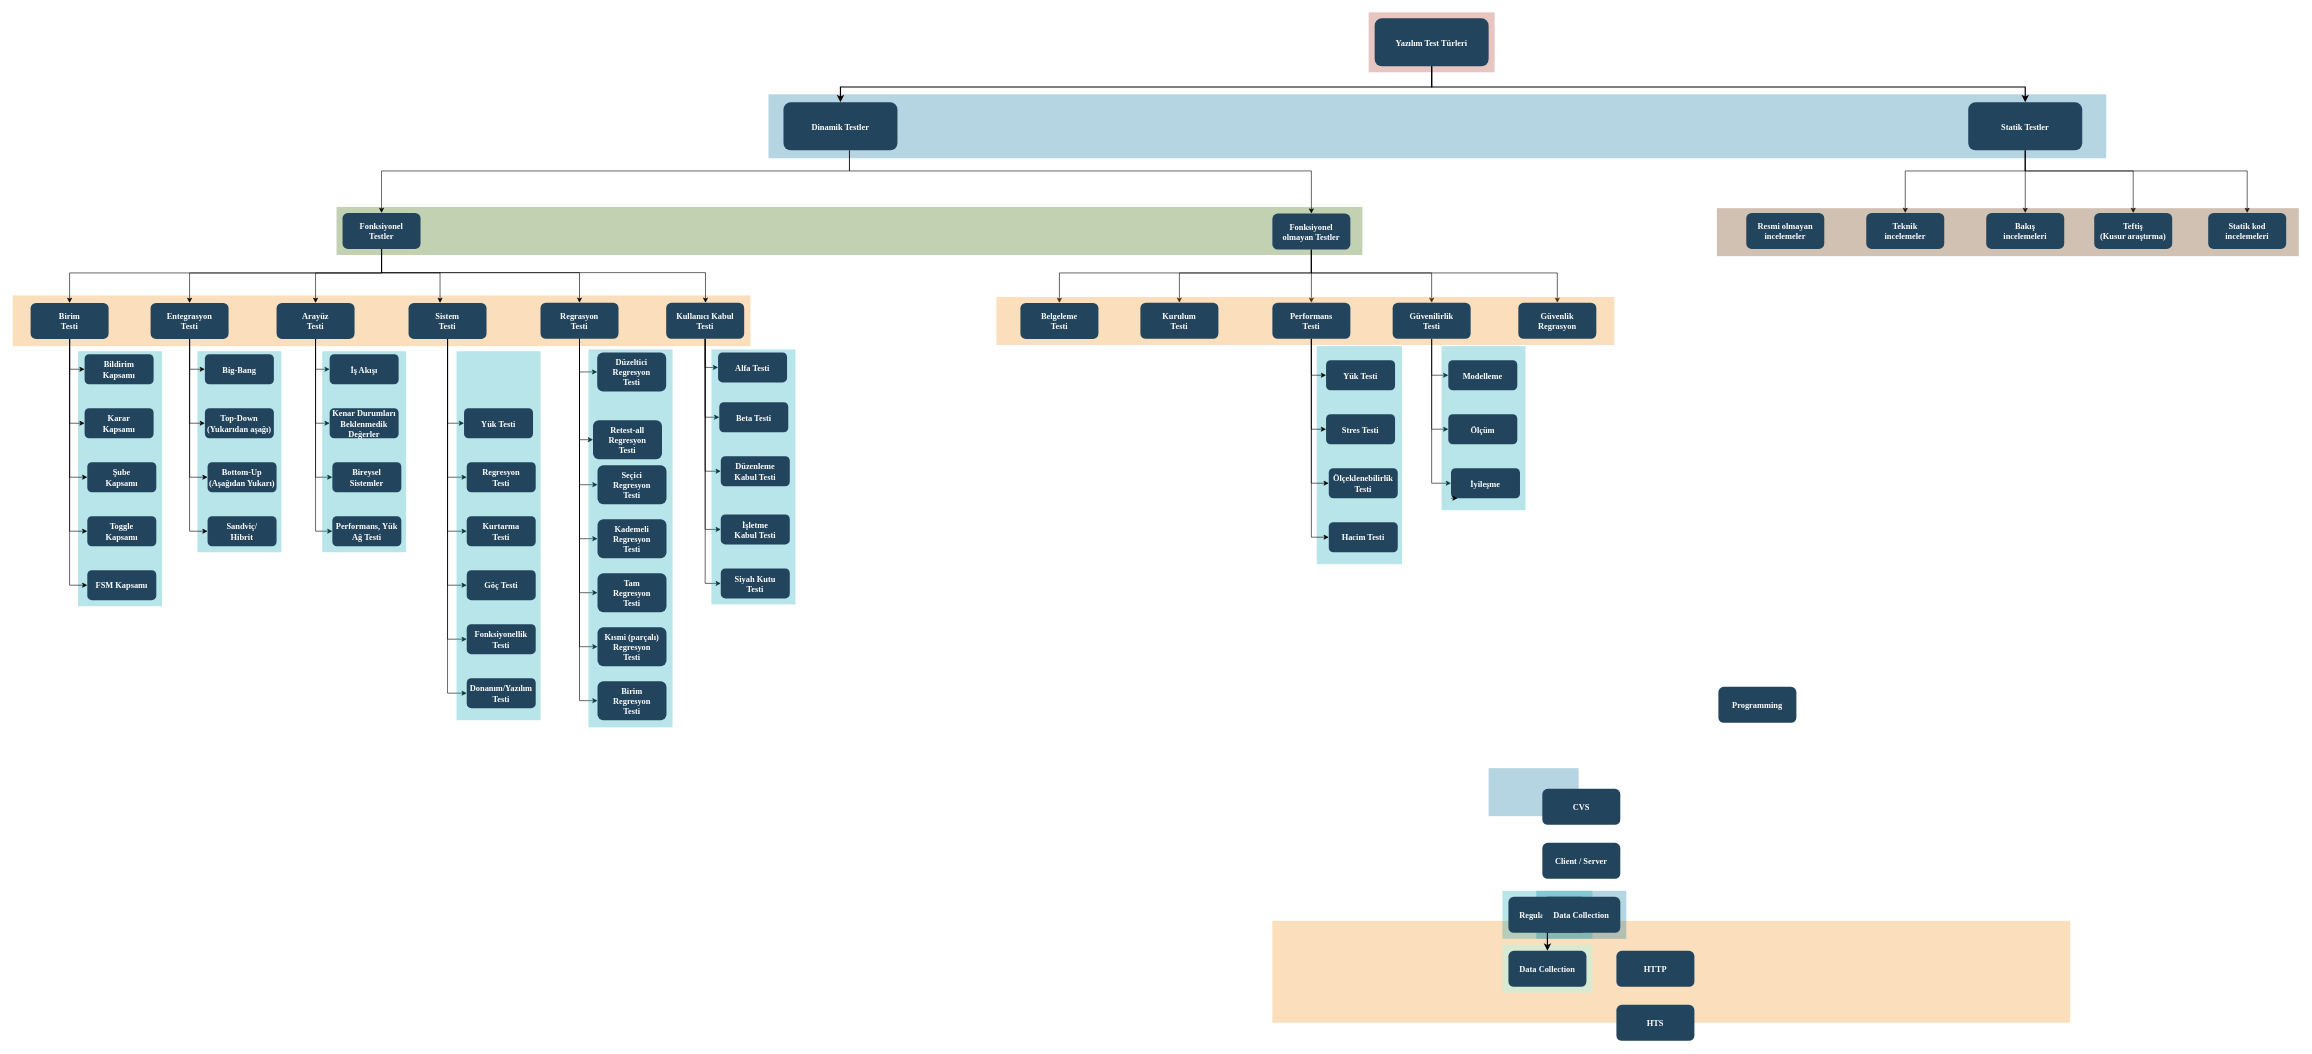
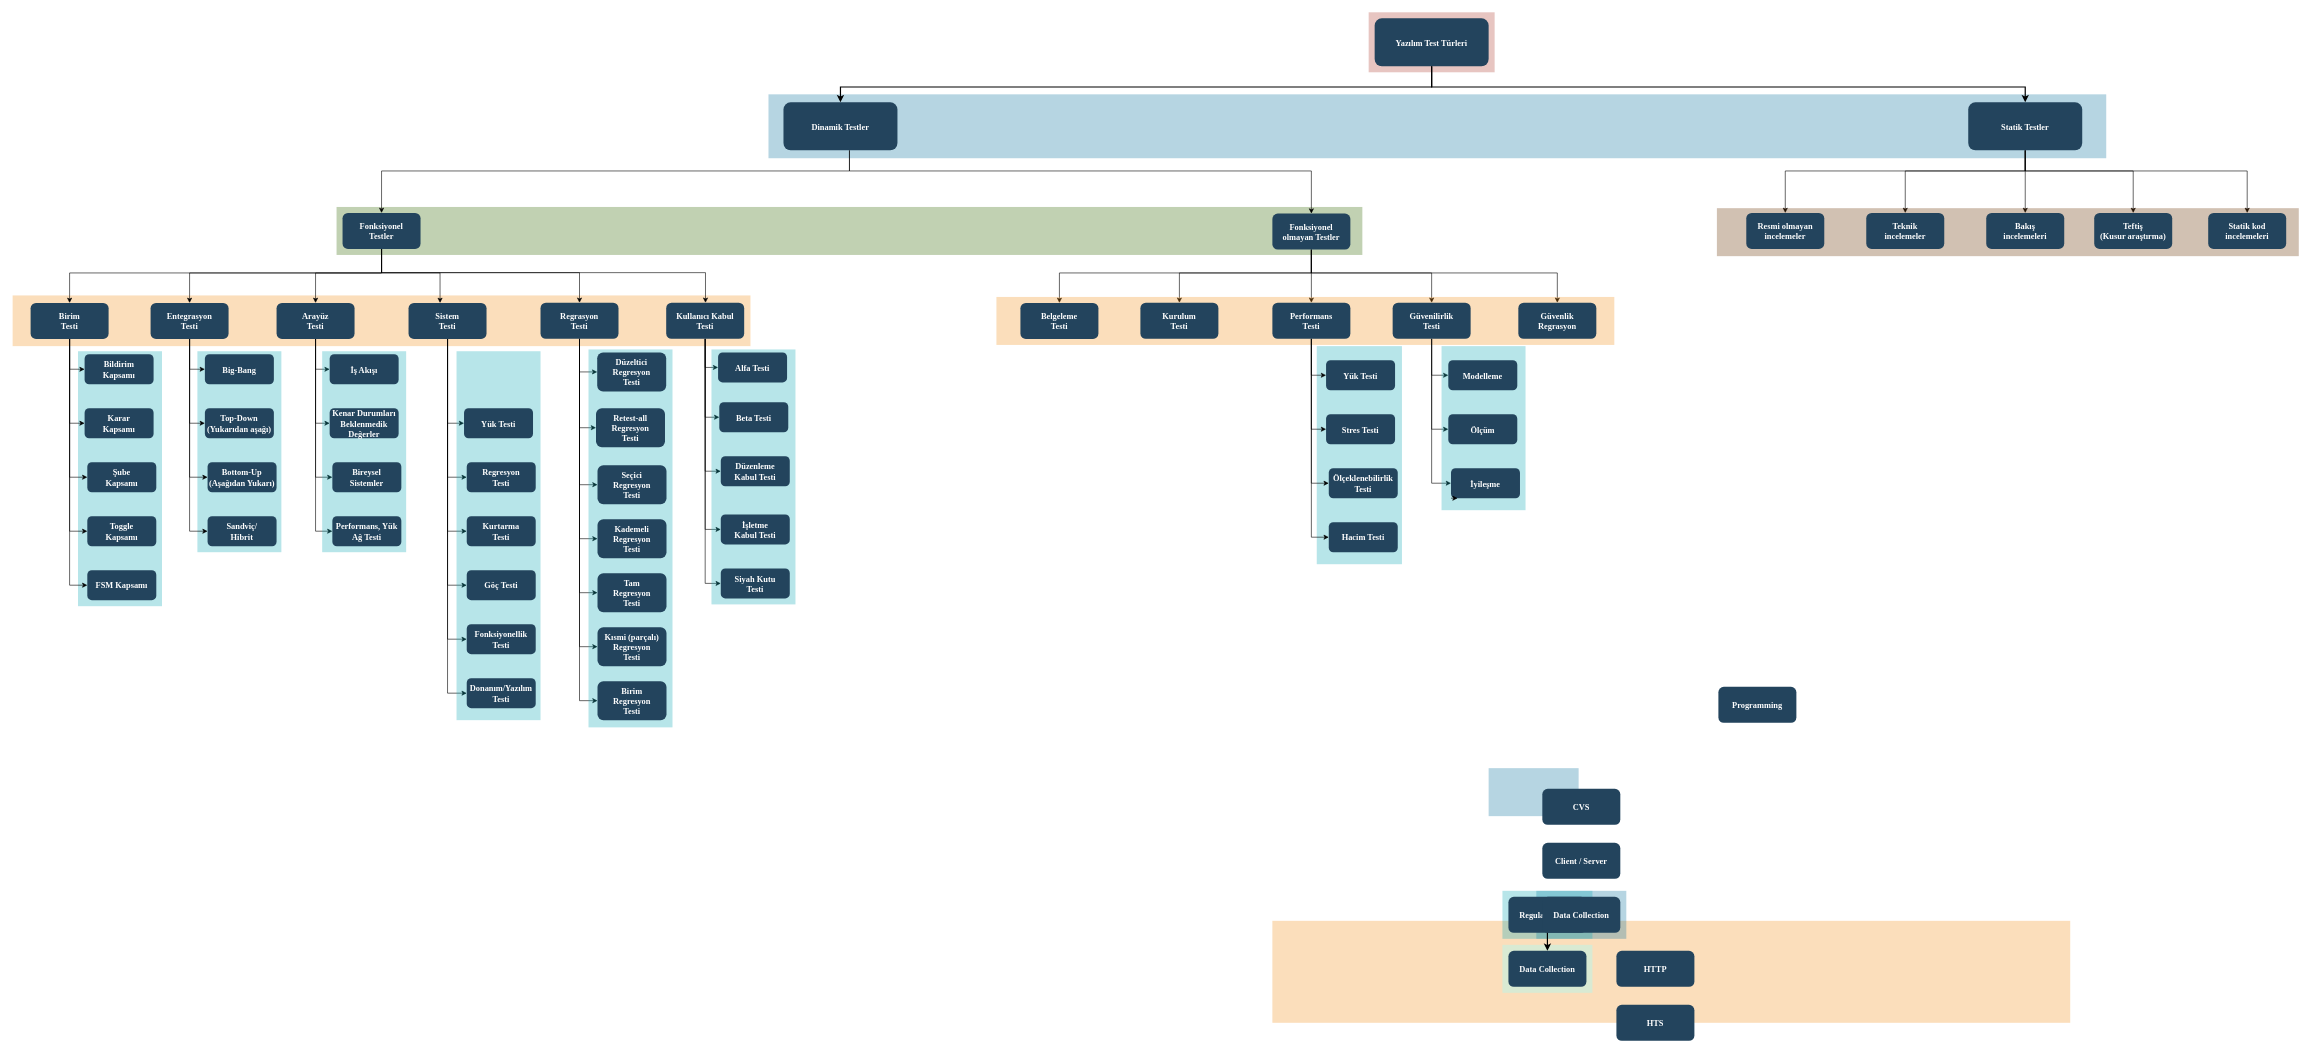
edge "Statik Testler" -> "Resmi olmayan incelemeler": added
node "Retest-all Regresyon Testi": moved (627, 440) -> (630, 428)
